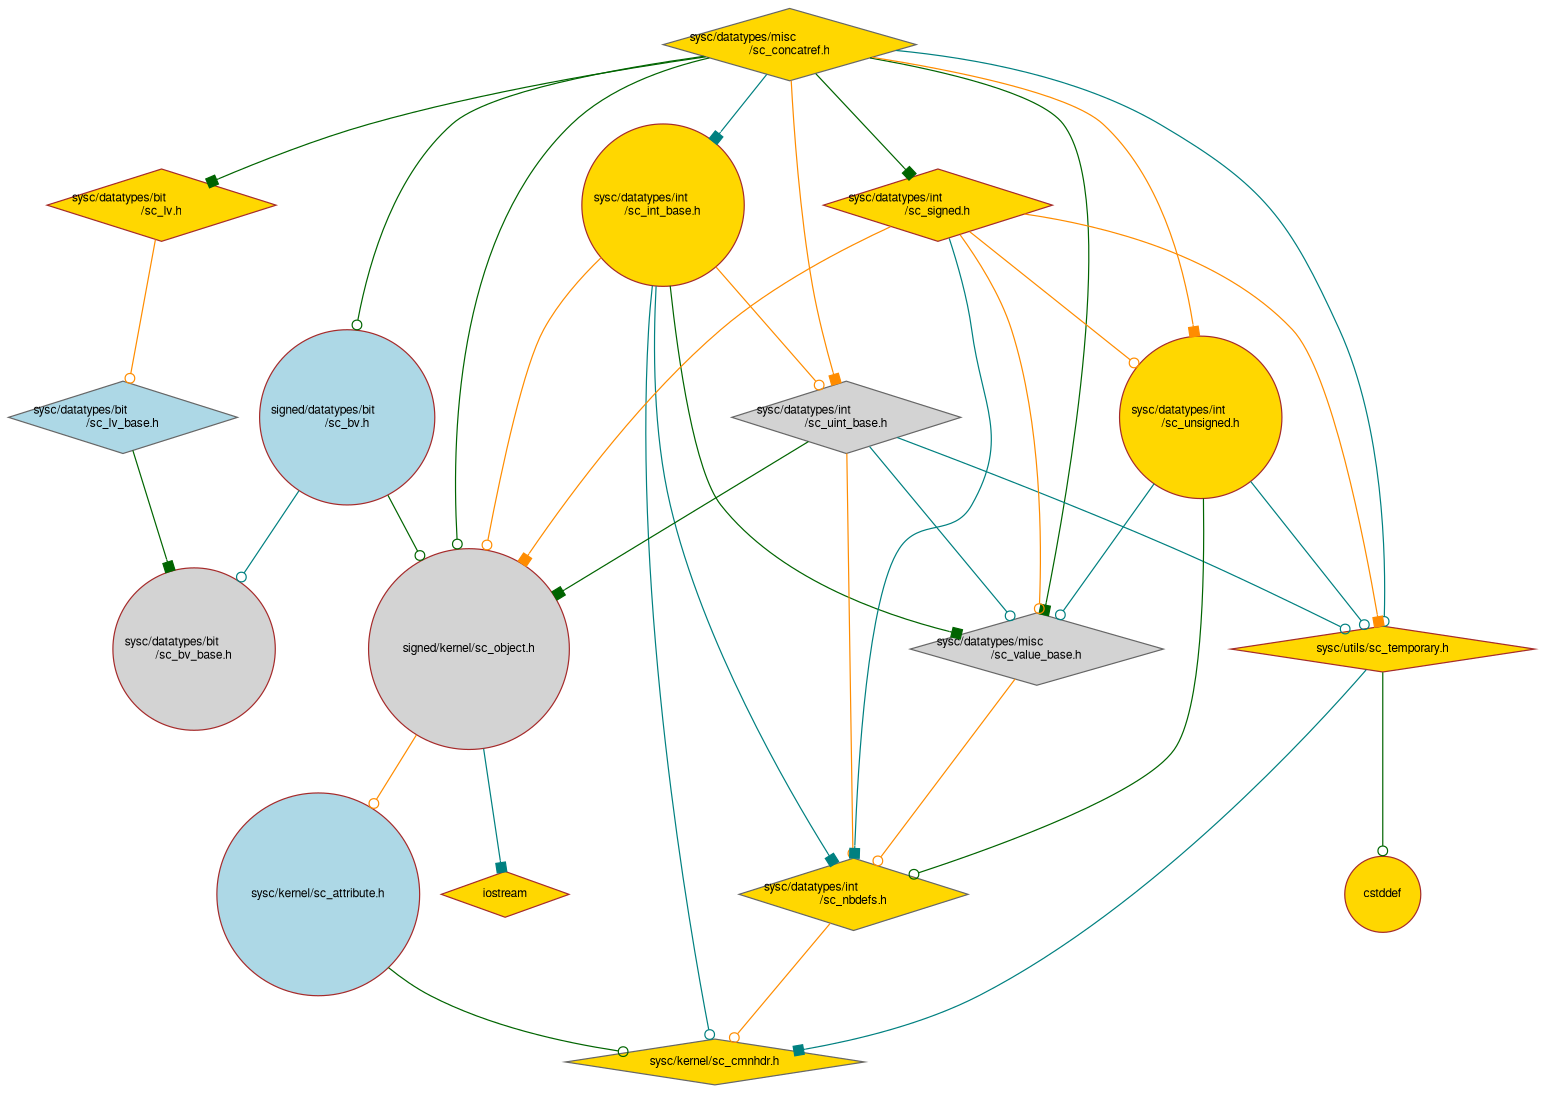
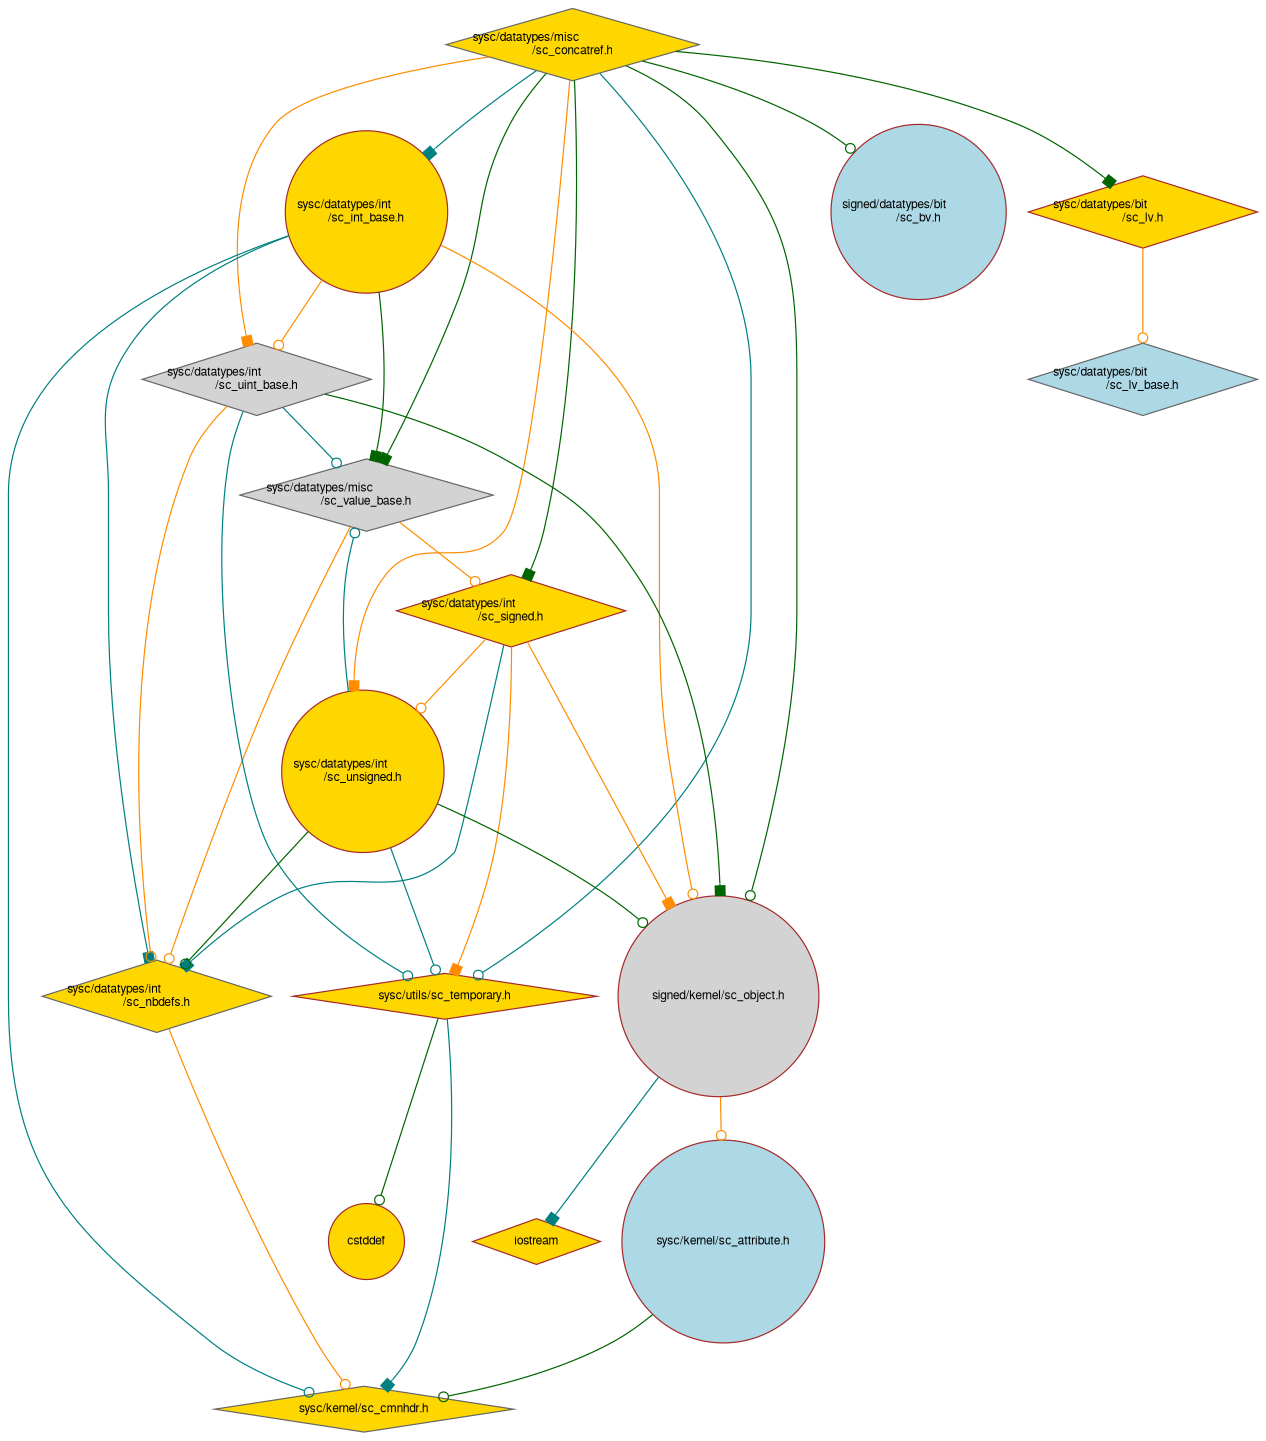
edge "sysc/datatypes/int /sc_signed.h" -> "sysc/datatypes/misc /sc_value_base.h": reversed
edge "signed/datatypes/bit /sc_bv.h" -> "signed/kernel/sc_object.h": now "sysc/datatypes/int /sc_unsigned.h" -> "signed/kernel/sc_object.h"
node "sysc/datatypes/bit /sc_bv_base.h": removed
